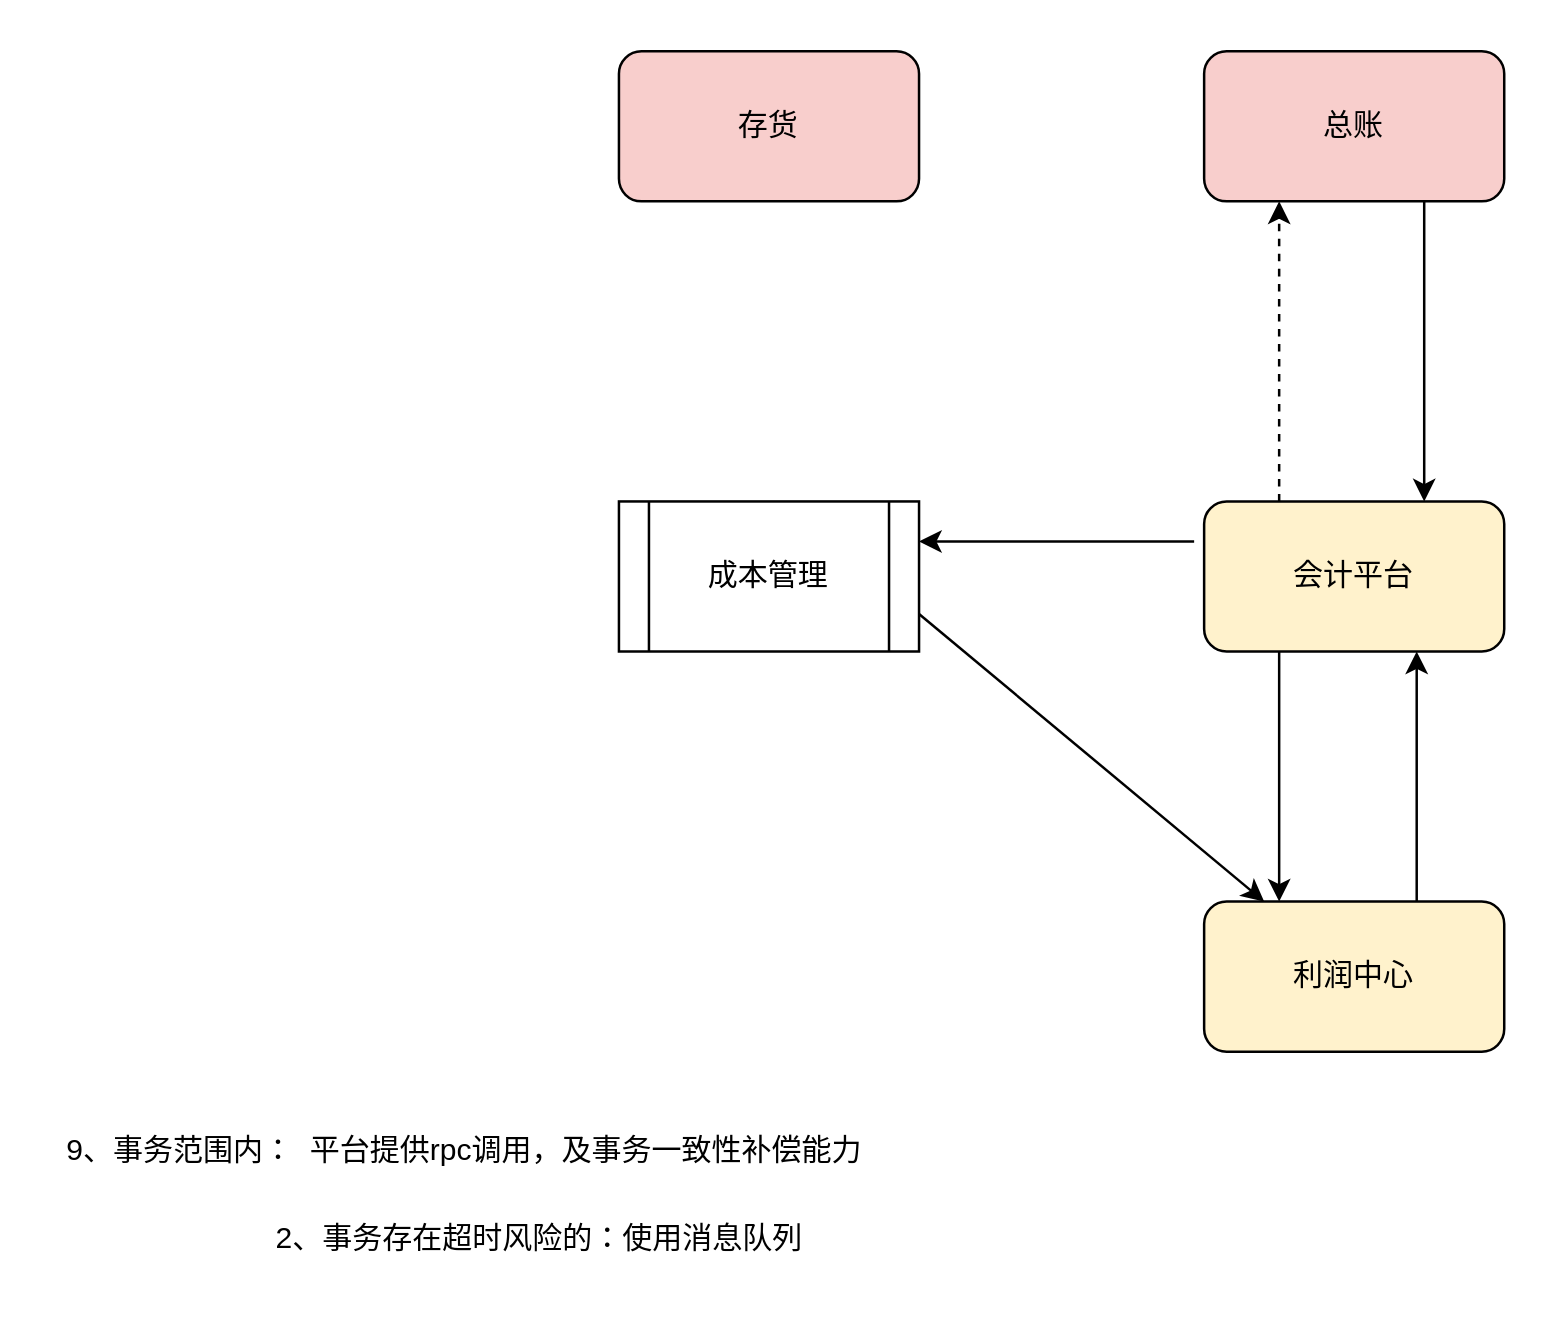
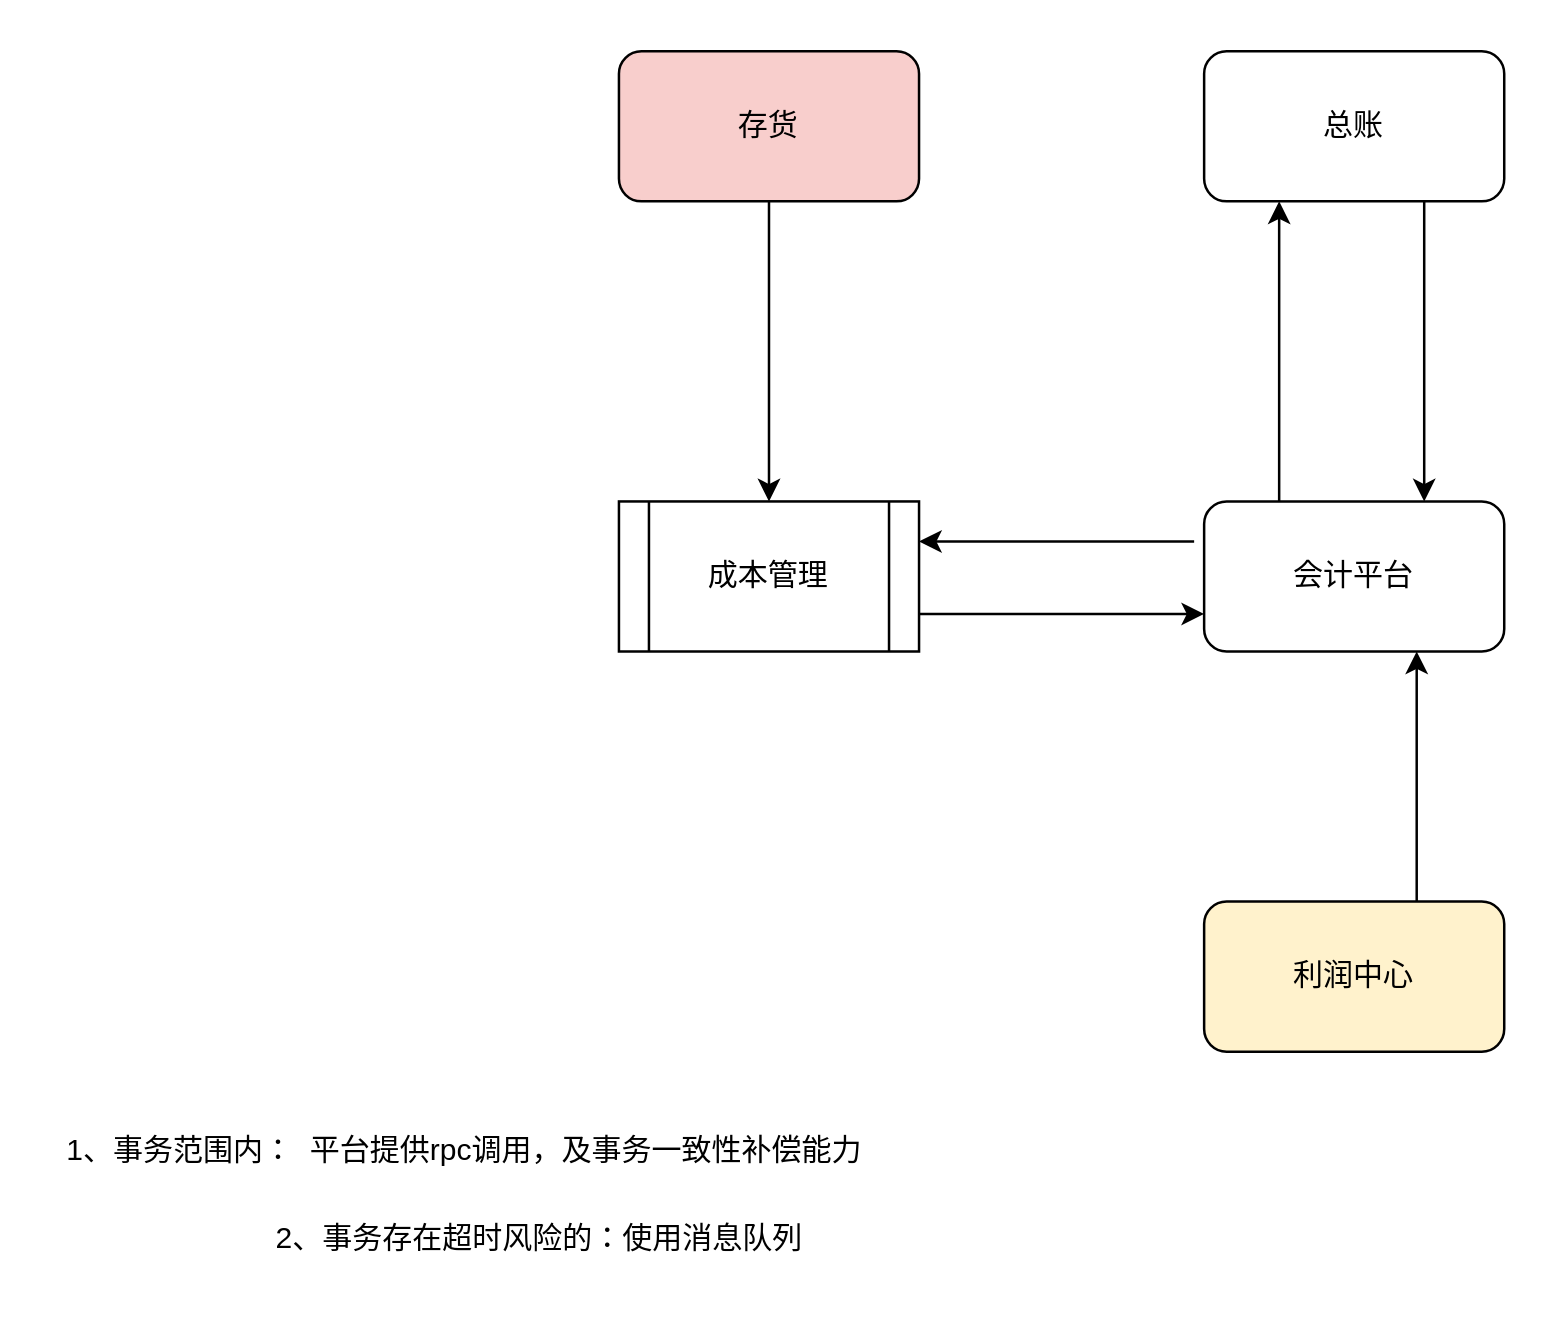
node "总账": fillcolor #f8cecc -> #ffffff
edge "存货" -> "成本管理": added
edge "会计平台" -> "总账": style dashed -> solid
node "会计平台": fillcolor #fff2cc -> #ffffff
edge "成本管理" -> "利润中心": now "成本管理" -> "会计平台"
edge "会计平台" -> "利润中心": removed
node "9、事务范围内： 平台提供rpc调用，及事务一致性补偿能力": label "9、事务范围内： 平台提供rpc调用，及事务一致性补偿能力" -> "1、事务范围内： 平台提供rpc调用，及事务一致性补偿能力"
